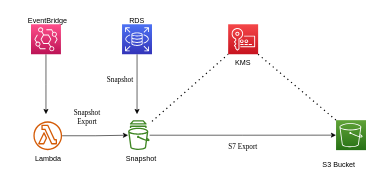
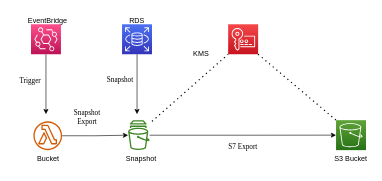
node "KMS": moved (243, 63) -> (201, 54)
node "Trigger": added
node "Lambda": label "Lambda" -> "Bucket"
node "S3 Bucket": moved (339, 165) -> (351, 159)
